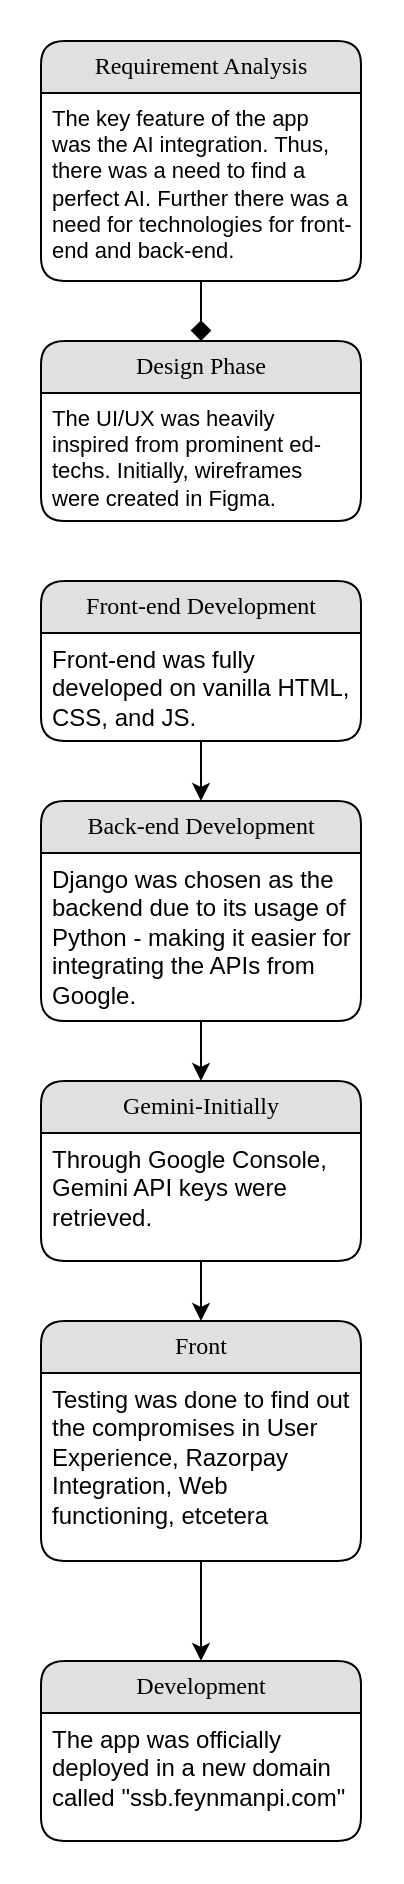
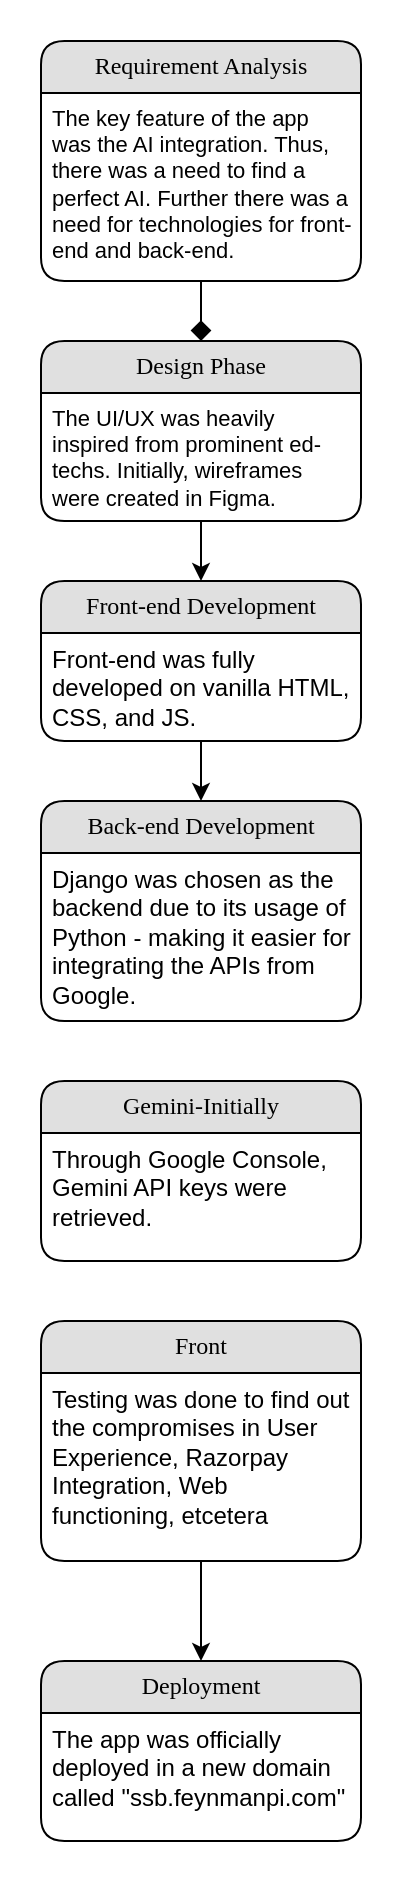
edge "Design Phase" -> "Front-end Development": added
edge "Back-end Development" -> "Gemini-Initially": removed
edge "Gemini-Initially" -> "Front": removed
node "Development": label "Development" -> "Deployment"
